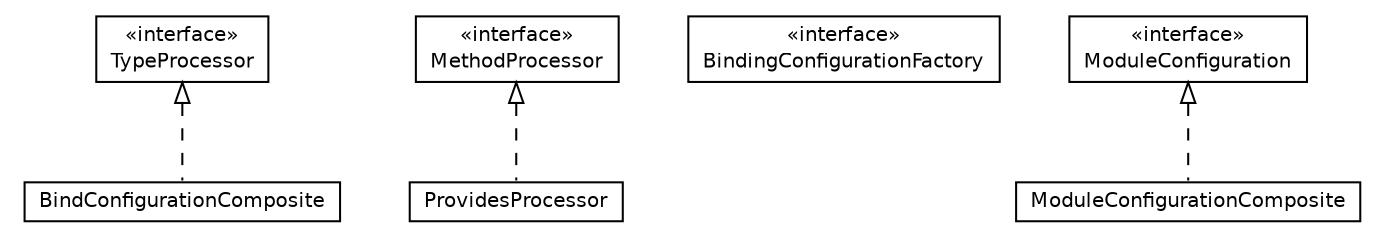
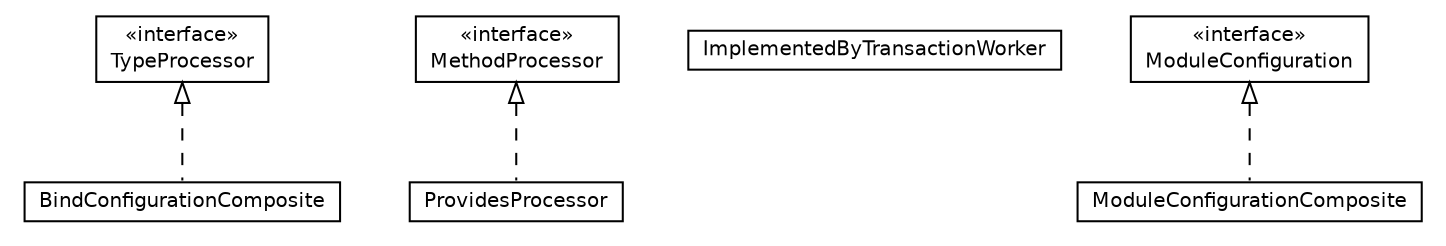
node "BindingConfigurationFactory": removed
node "ImplementedByTransactionWorker": added
